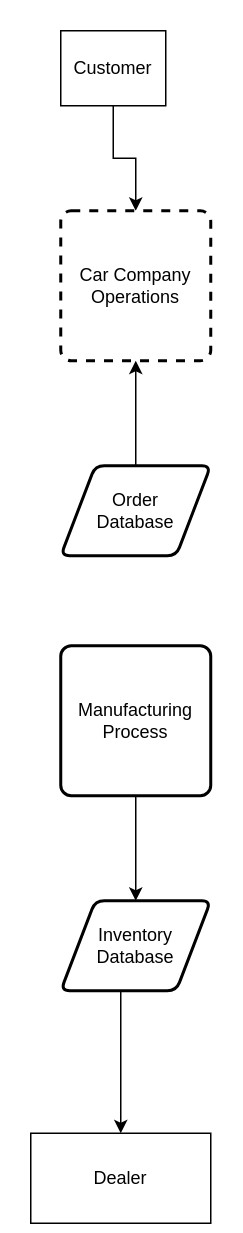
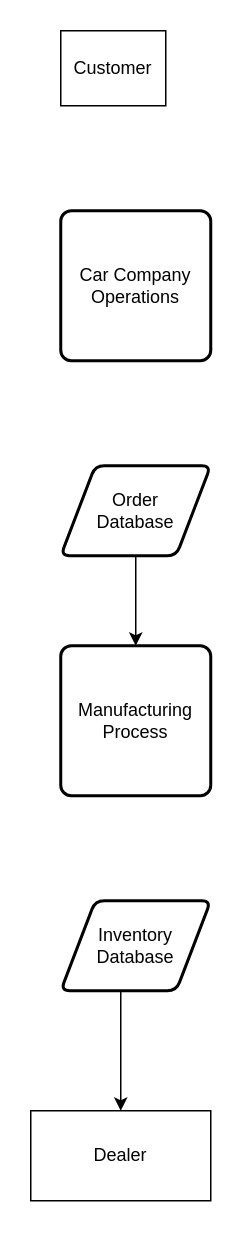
edge "Customer" -> "Car Company Operations": removed
node "Car Company Operations": style dashed -> solid
edge "Order Database" -> "Car Company Operations": now "Order Database" -> "Manufacturing Process"
edge "Manufacturing Process" -> "Inventory Database": removed
node "Dealer": moved (121, 1178) -> (121, 1156)
